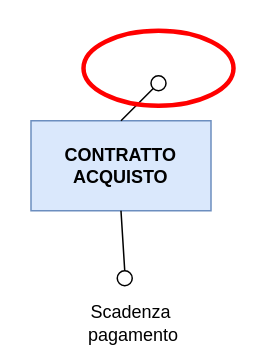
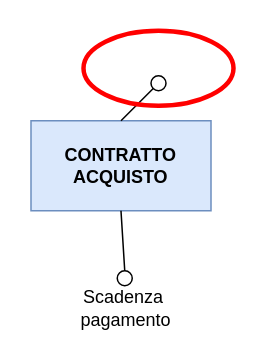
node "Scadenza pagamento": moved (132, 323) -> (125, 308)
